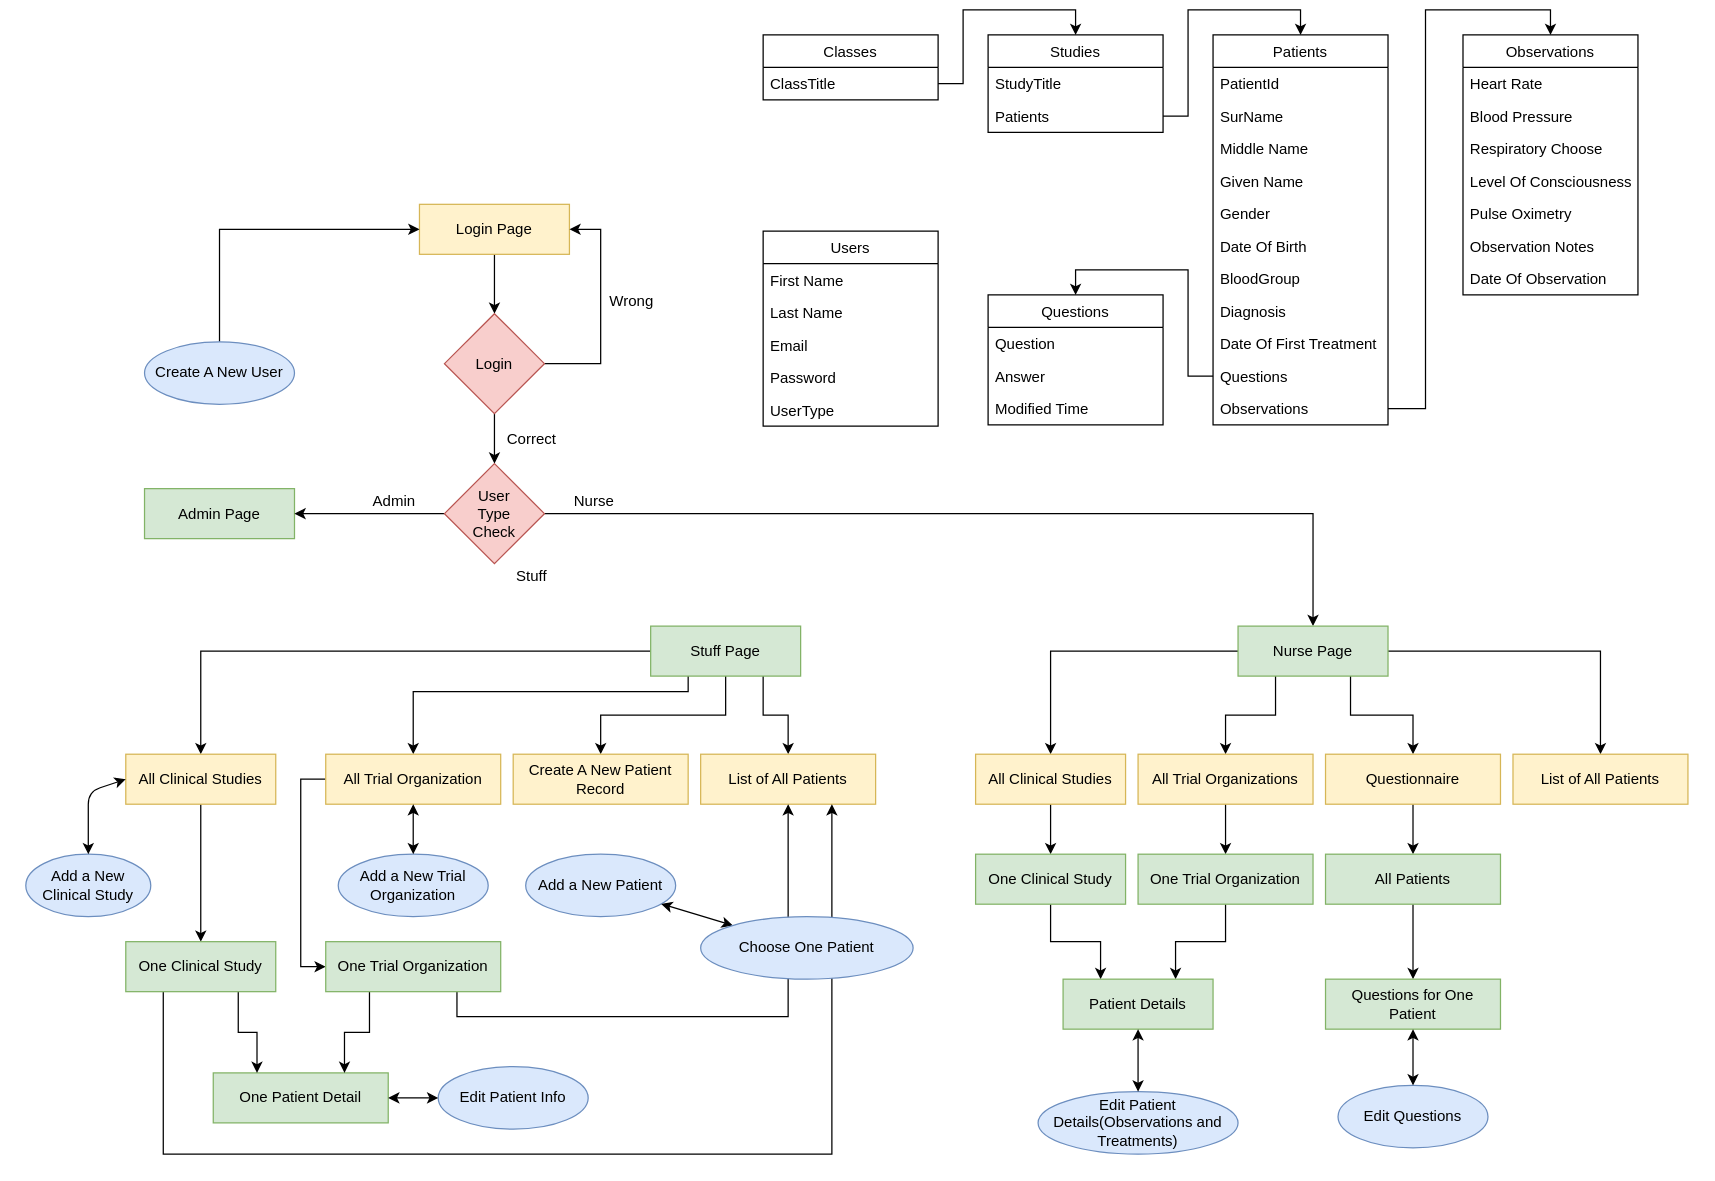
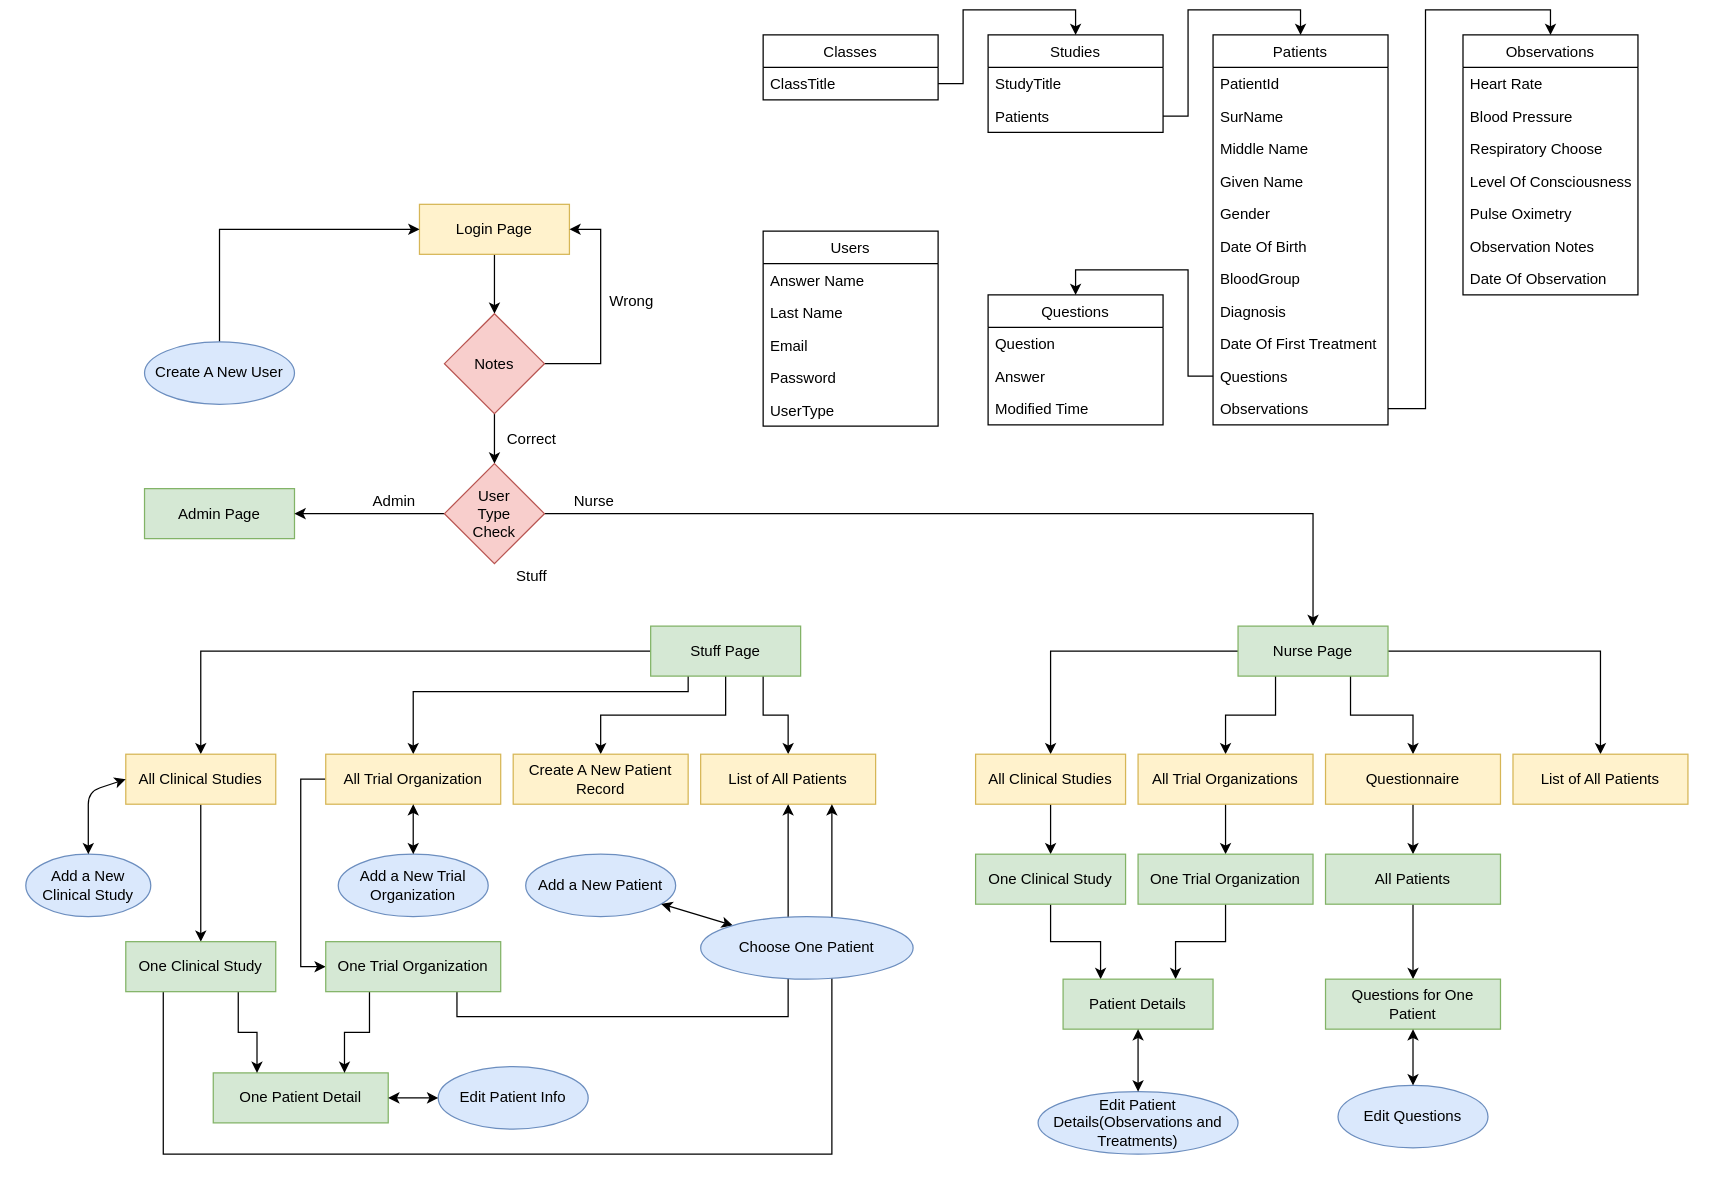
node "First Name": label "First Name" -> "Answer Name"
node "Login": label "Login" -> "Notes"
